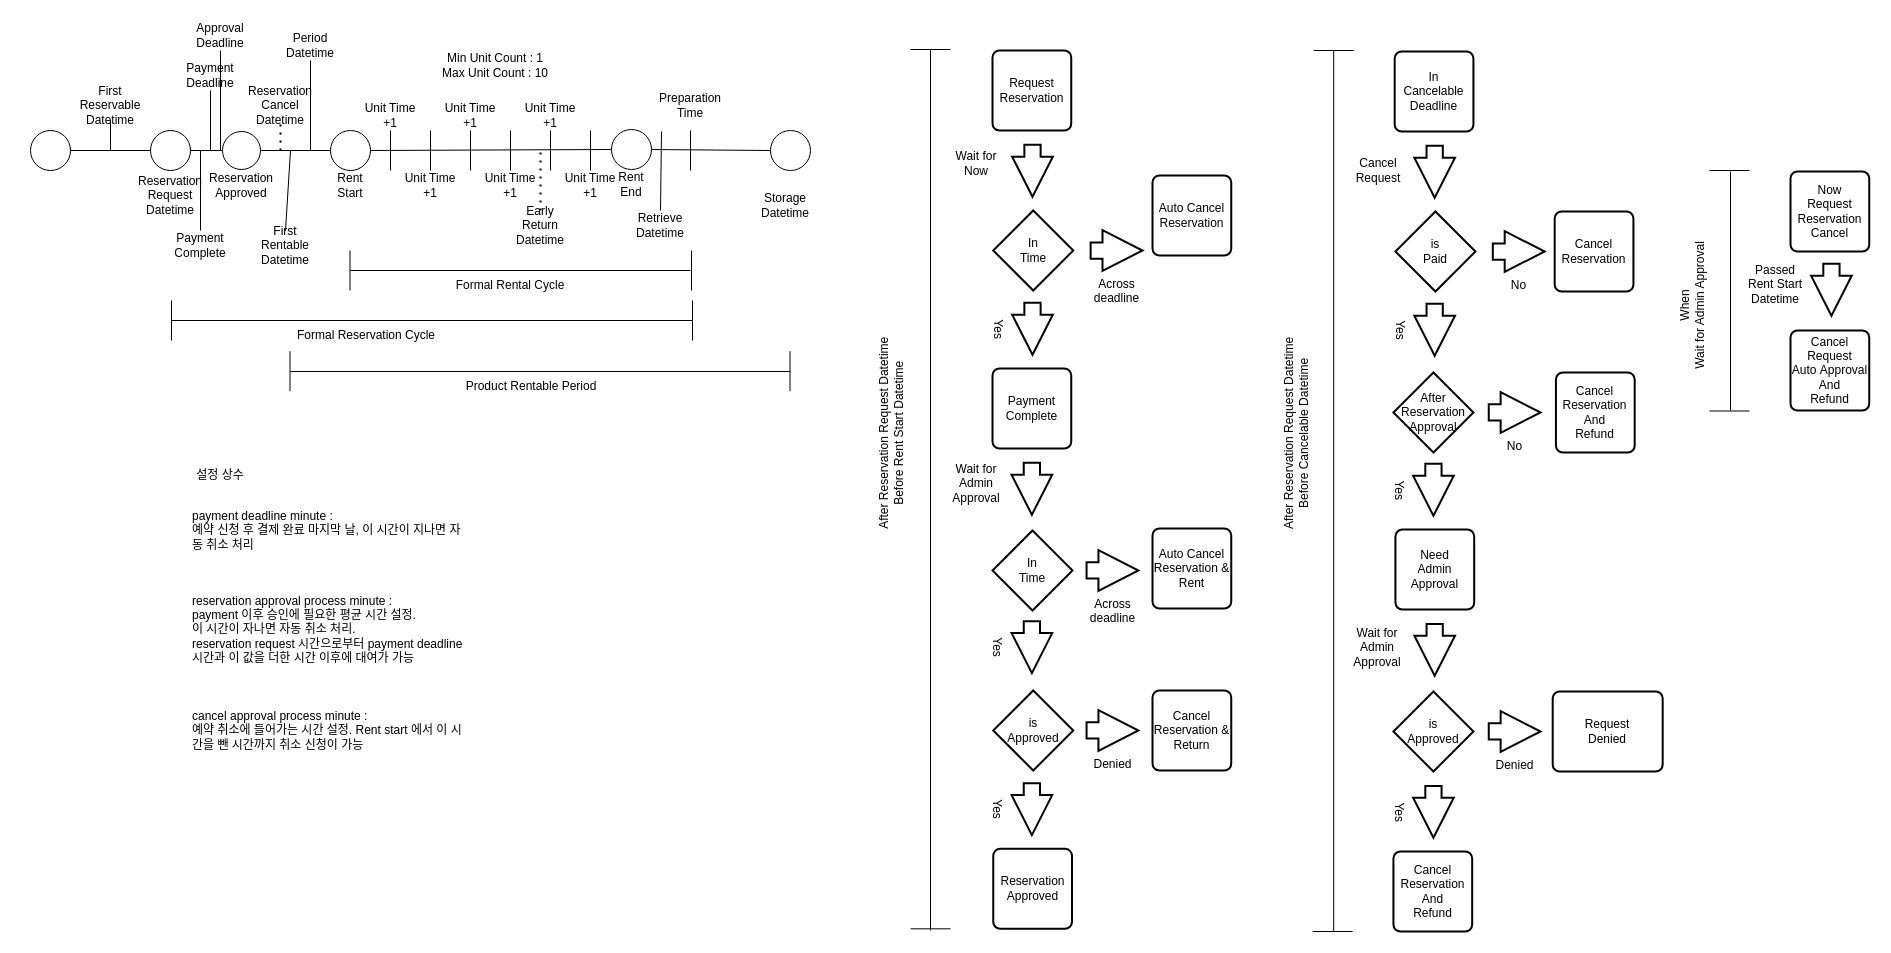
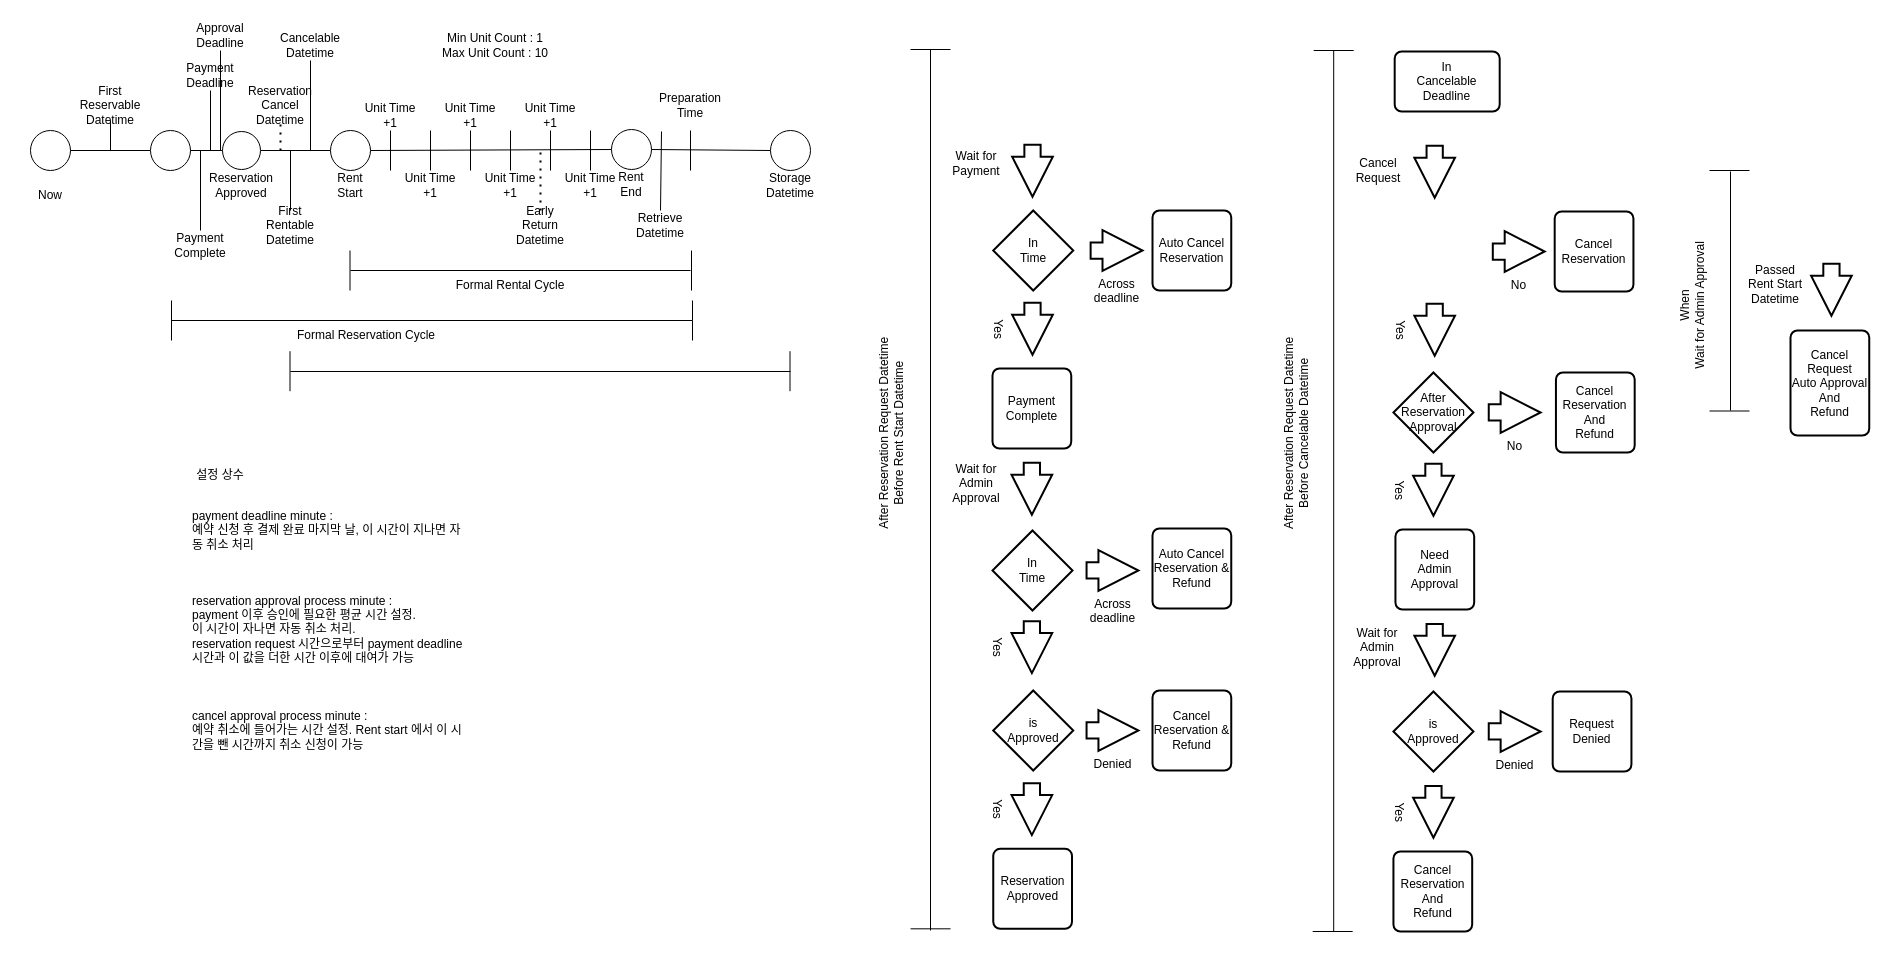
node "Period Datetime": label "Period Datetime" -> "Cancelable Datetime"
node "Min Unit Count : 1 Max Unit Count : 10": moved (496, 66) -> (496, 46)
node "Request Reservation": removed
node "In Cancelable Deadline": size 79x80 -> 105x60
node "Wait for Now": label "Wait for Now" -> "Wait for Payment"
node "Now": added
node "Reservation Request Datetime": removed
node "Storage Datetime": moved (786, 206) -> (791, 186)
node "Now Request Reservation Cancel": removed
node "Auto Cancel Reservation": moved (1192, 216) -> (1192, 251)
node "First Rentable Datetime": moved (286, 246) -> (291, 226)
node "is Paid": removed
node "Cancel Request Auto Approval And Refund": size 79x80 -> 79x105
node "Product Rentable Period": removed
node "Auto Cancel Reservation & Rent": label "Auto Cancel Reservation & Rent" -> "Auto Cancel Reservation & Refund"
node "Cancel Reservation & Return": label "Cancel Reservation & Return" -> "Cancel Reservation & Refund"
node "Request Denied": size 110x80 -> 79x80
